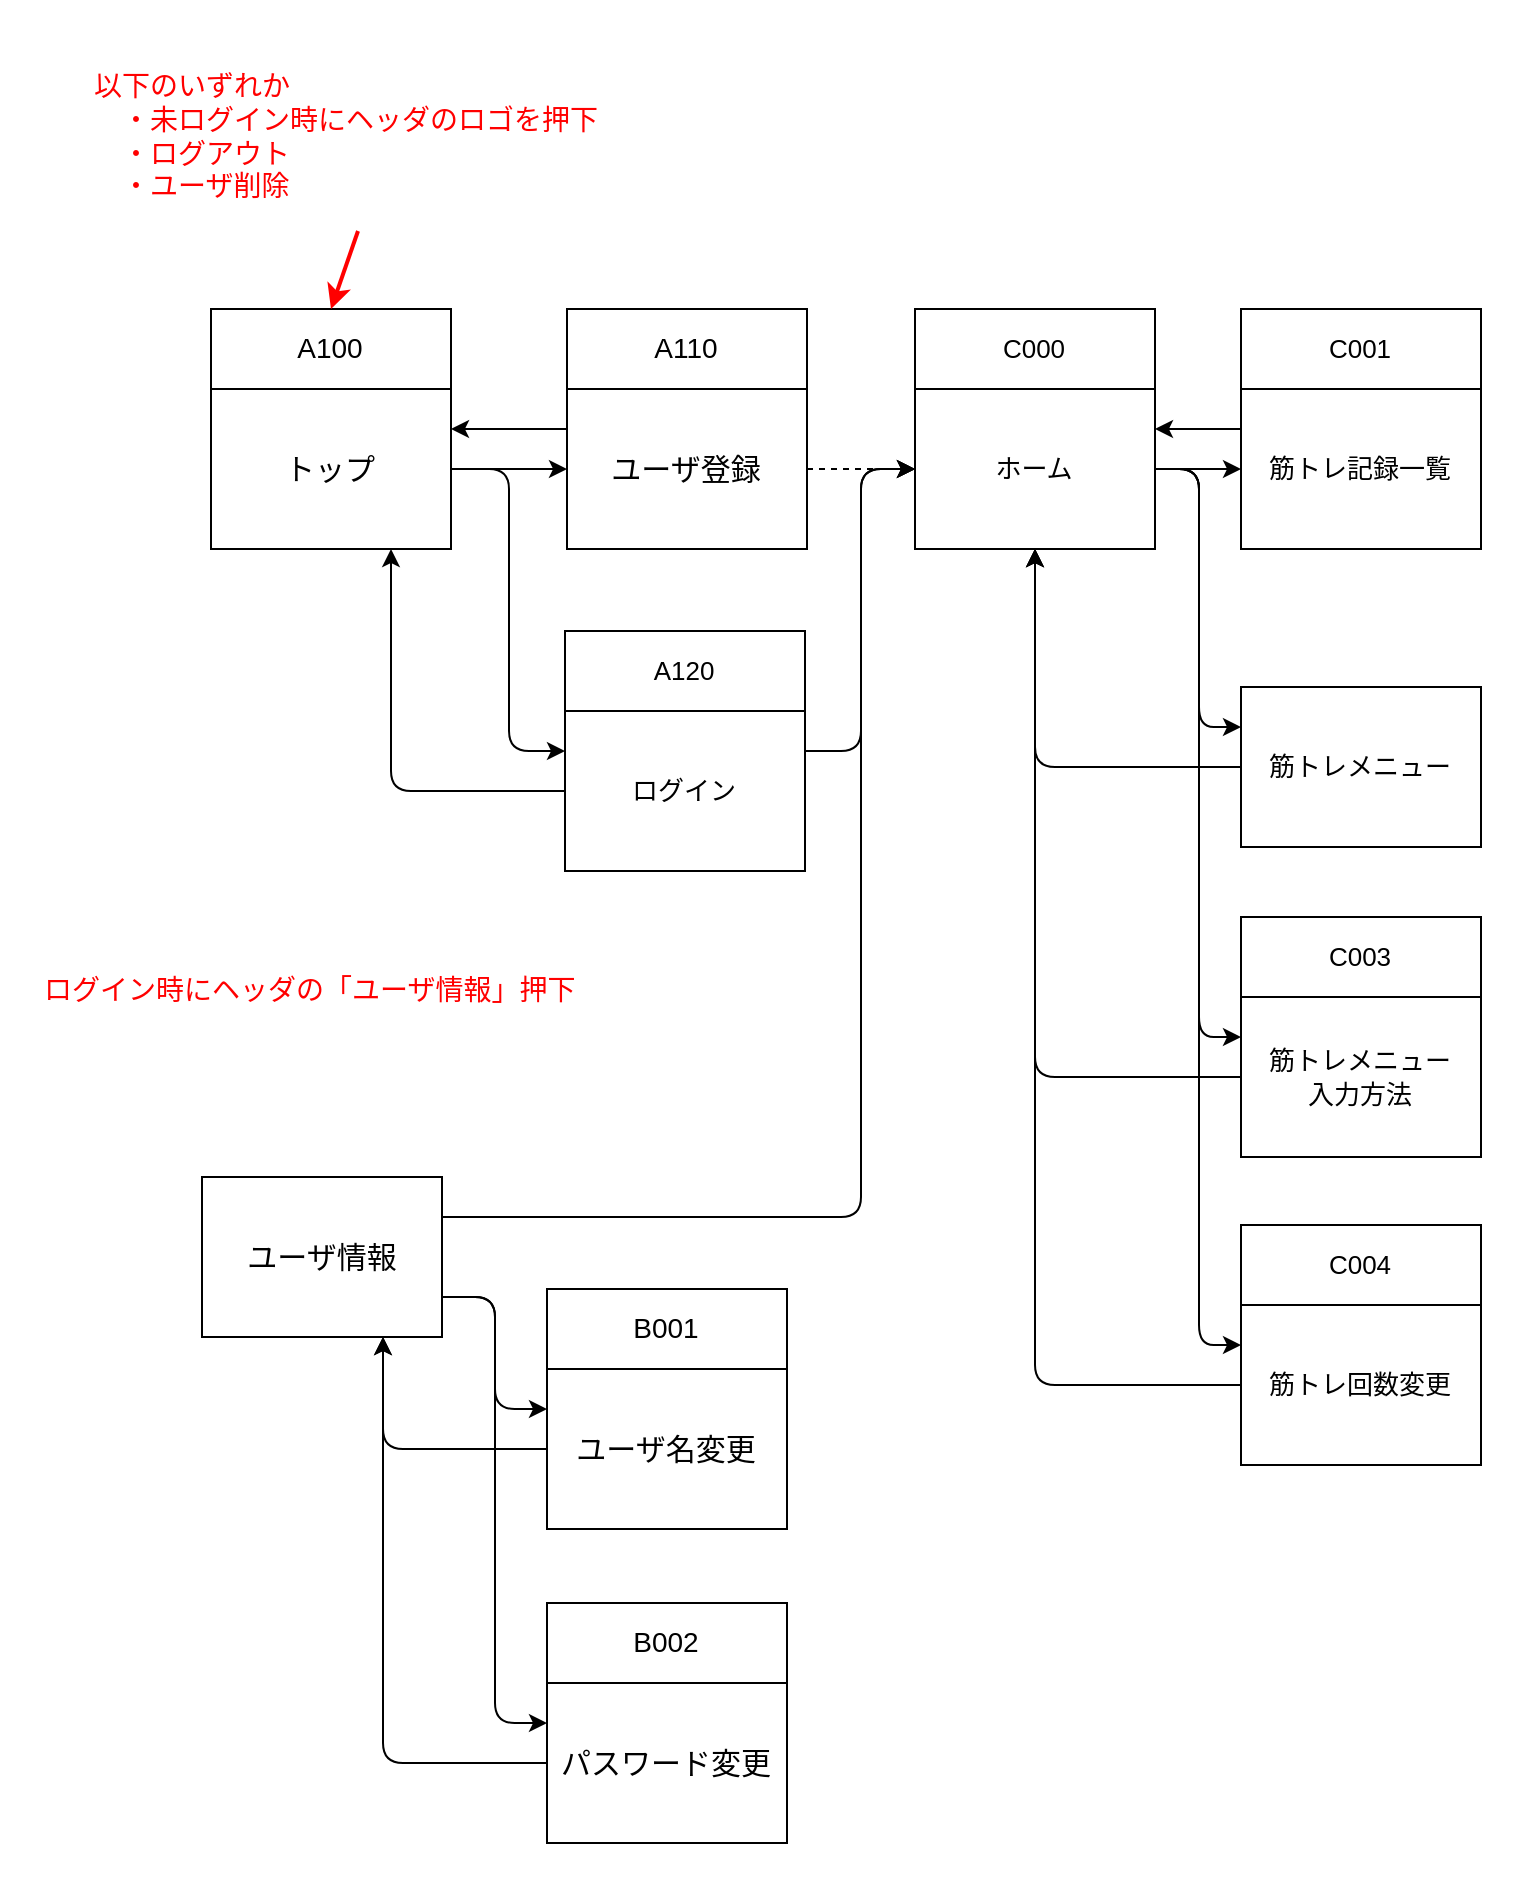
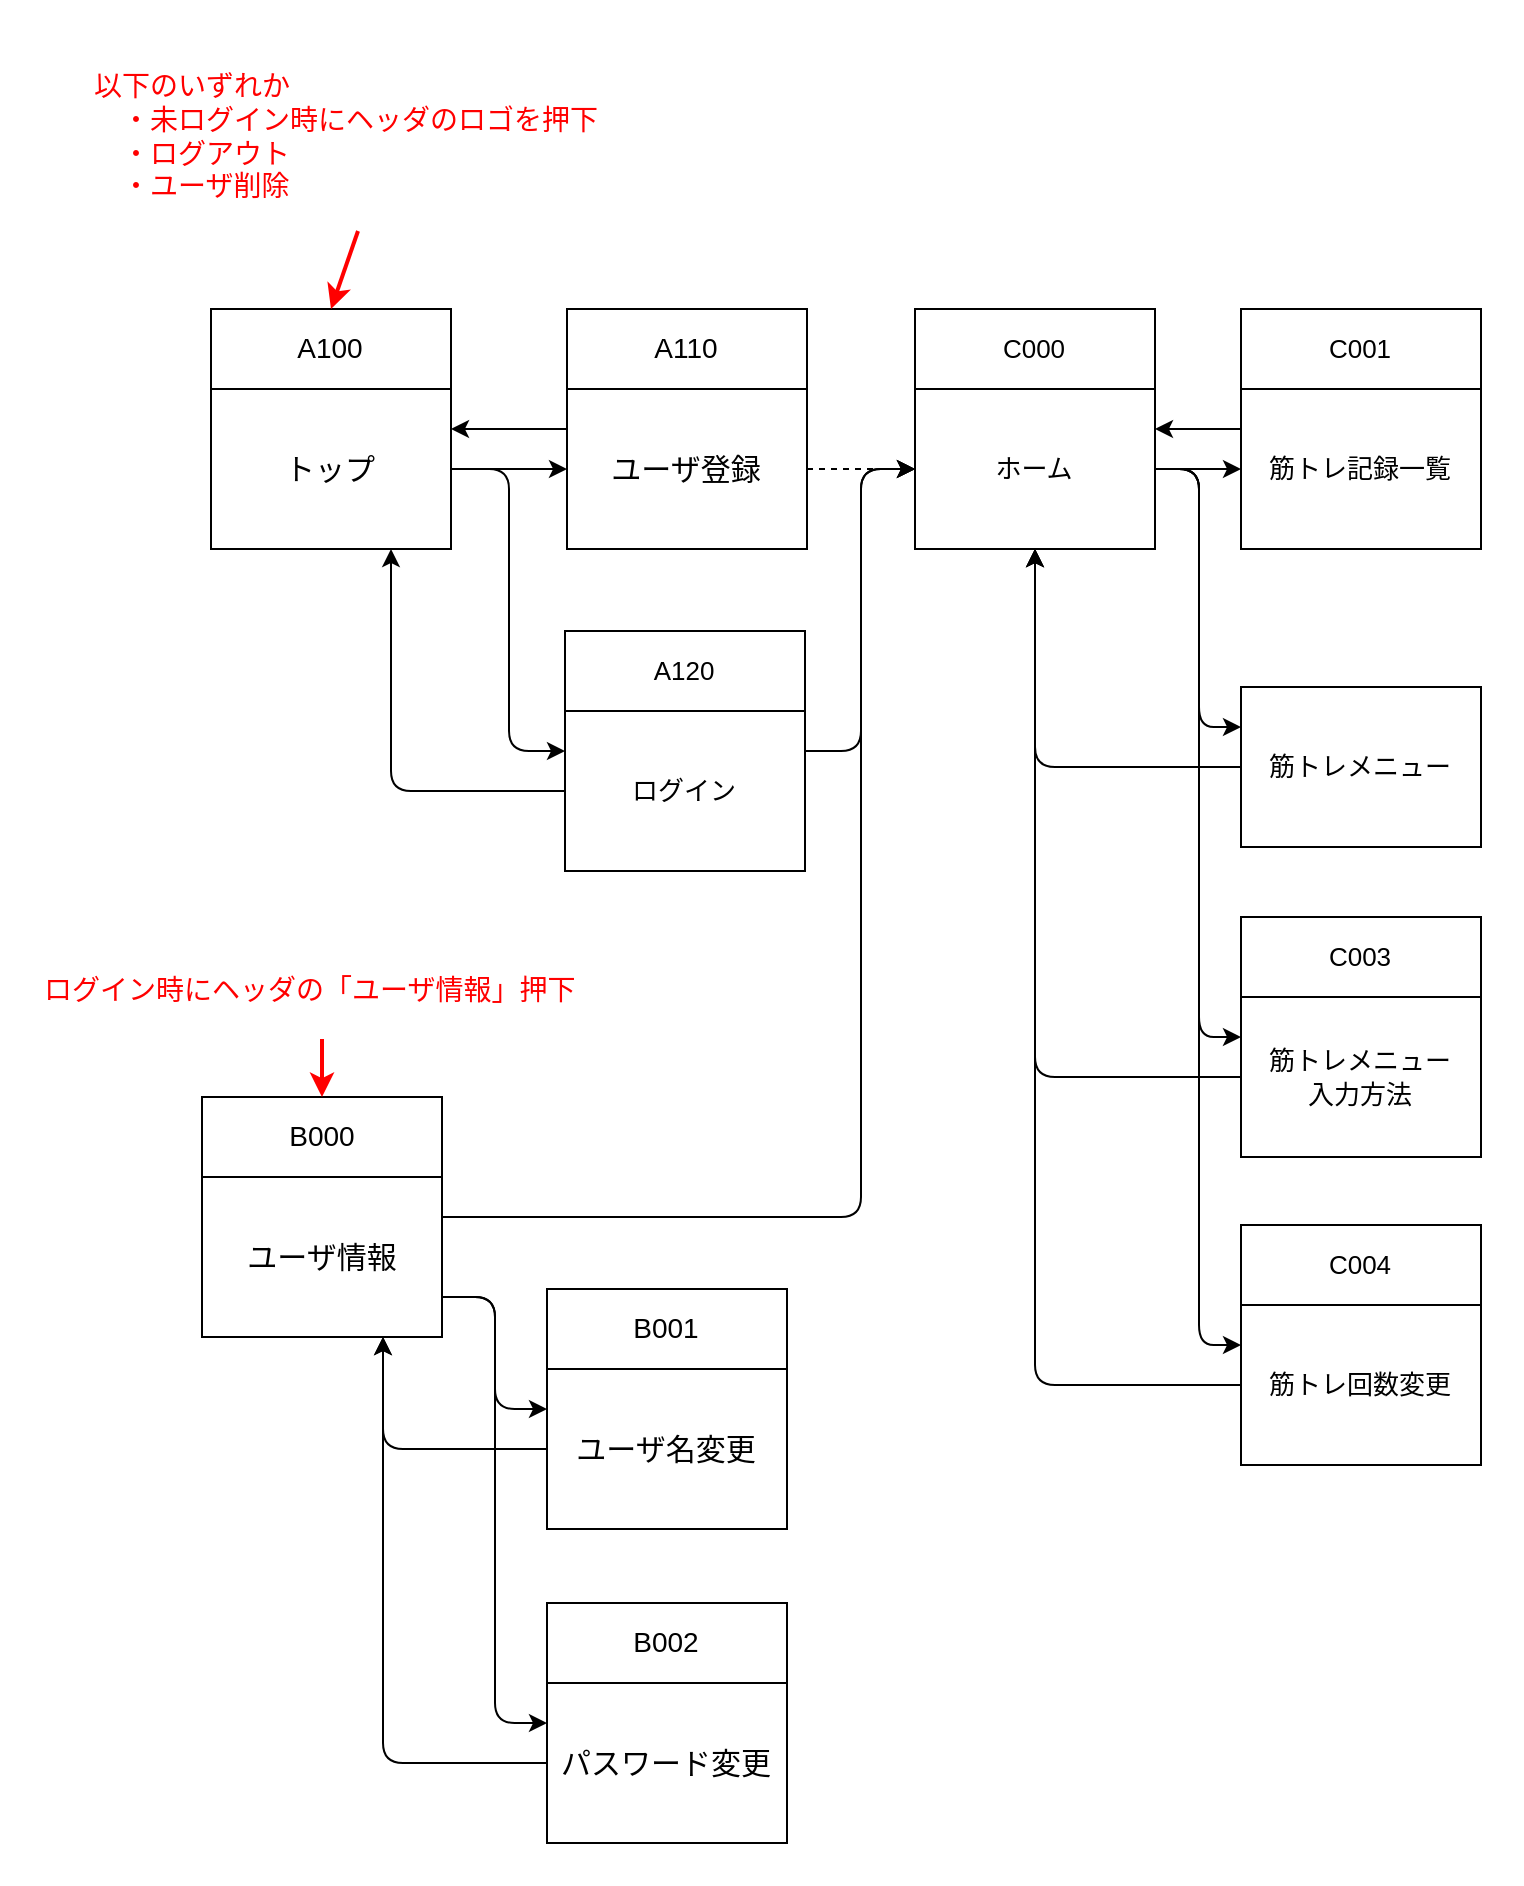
edge "ログイン時にヘッダの「ユーザ情報」押下" -> "B000": added
node "B000": added
